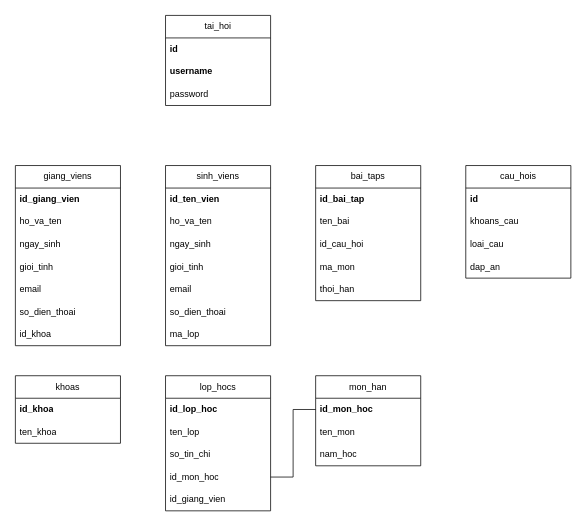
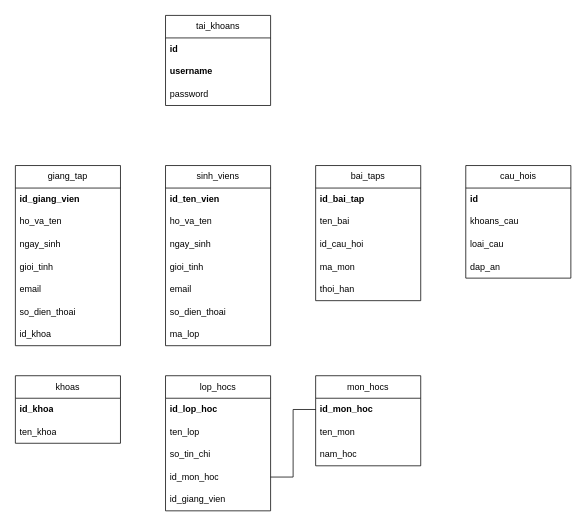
node "tai_hoi": label "tai_hoi" -> "tai_khoans"
node "giang_viens": label "giang_viens" -> "giang_tap"
node "mon_han": label "mon_han" -> "mon_hocs"
